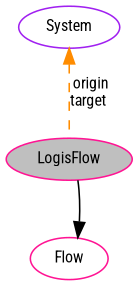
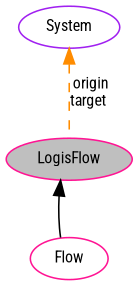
edge "LogisFlow" -> "Flow": reversed
